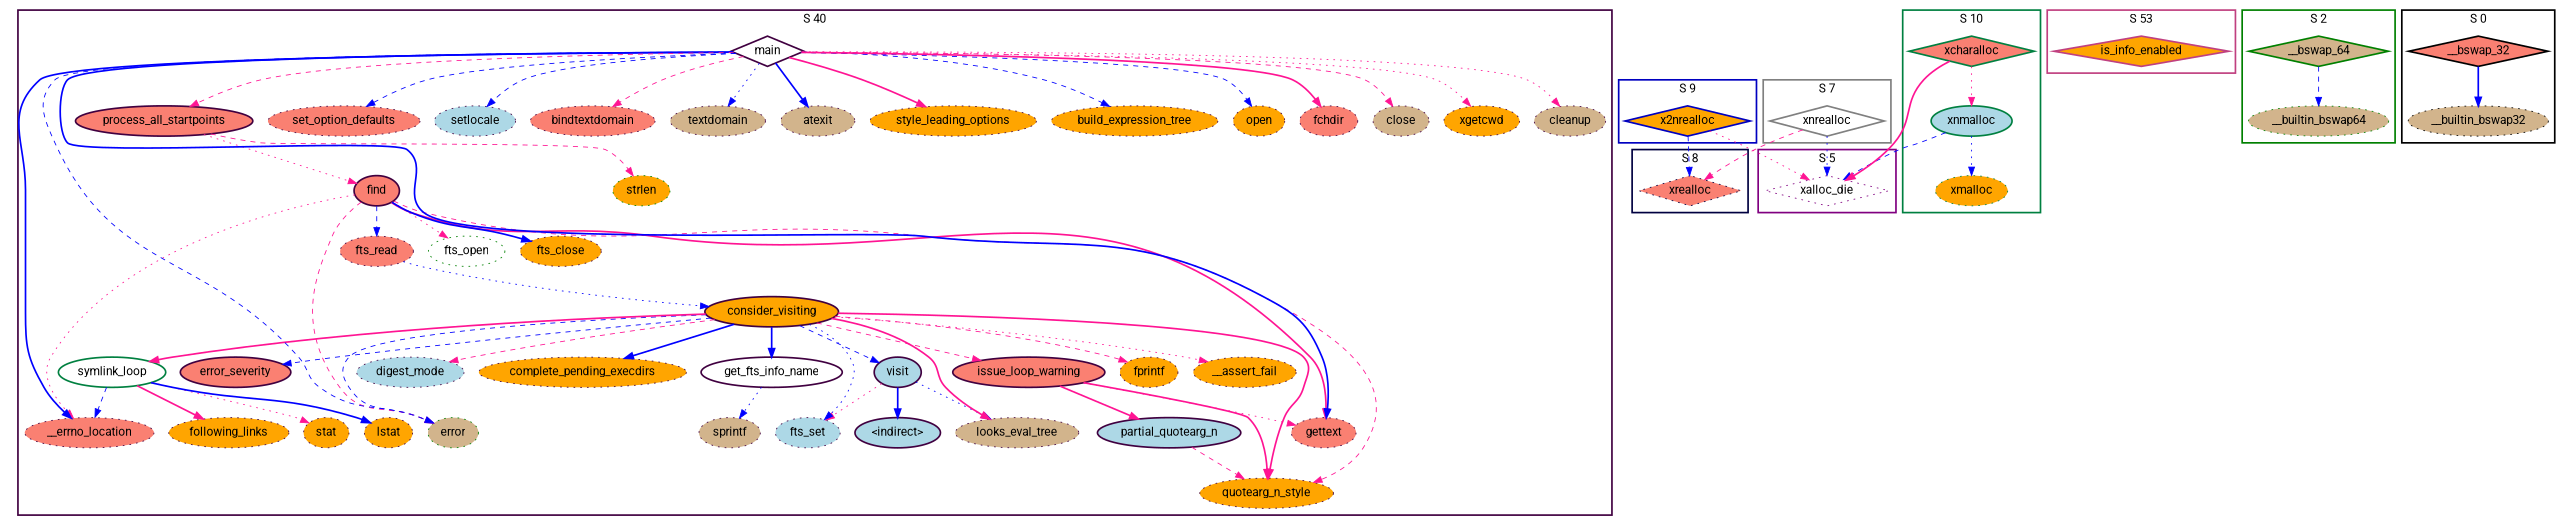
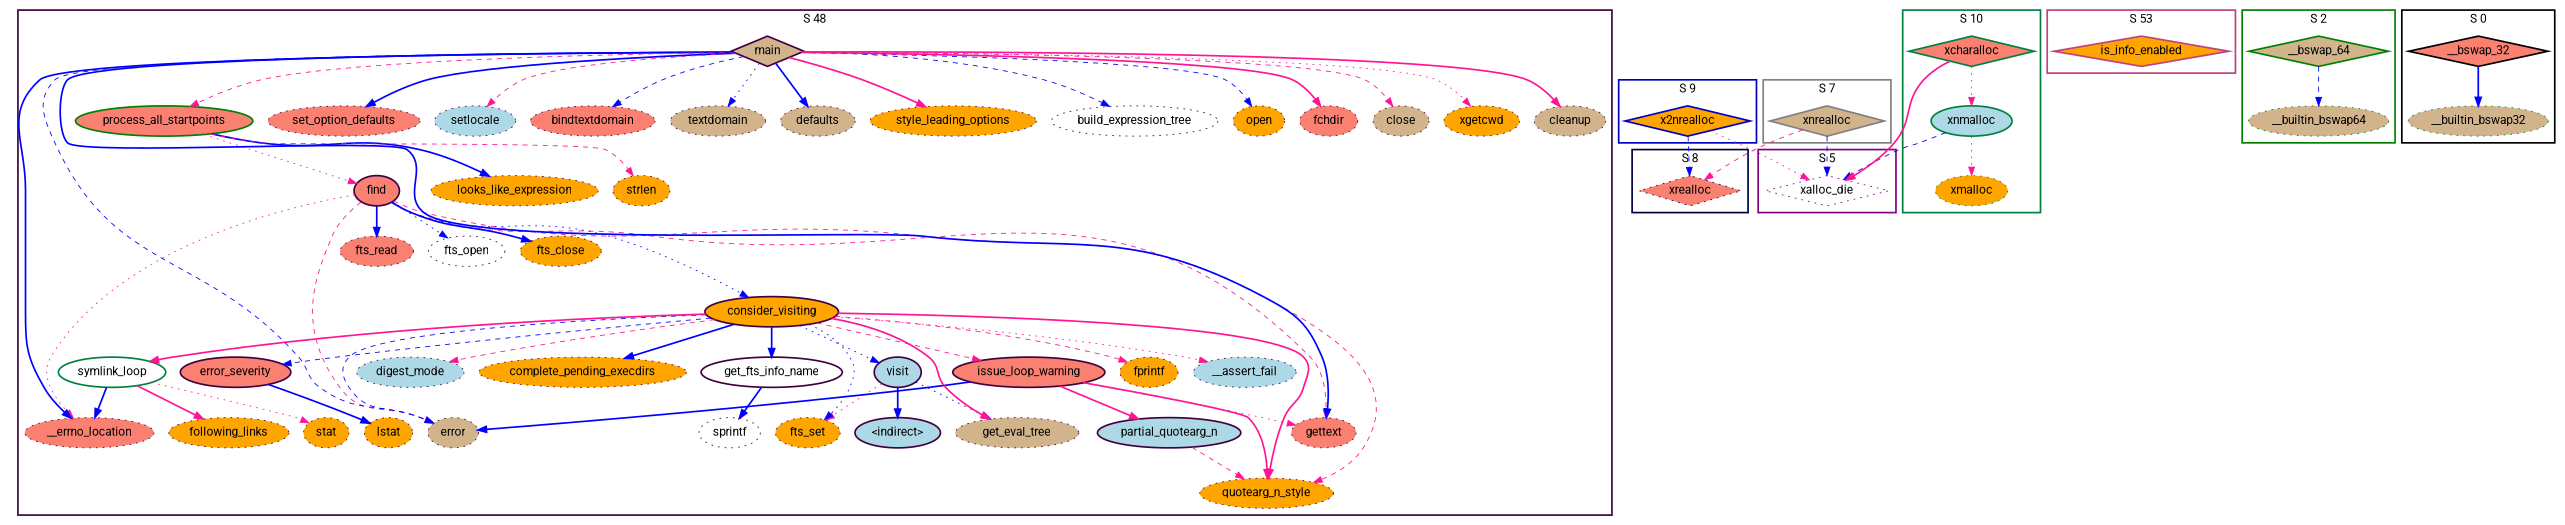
cluster "S 40": label "S 40" -> "S 48"
node "main": fillcolor white -> tan
edge "main" -> "cleanup": style dotted -> bold
edge "main" -> "set_option_defaults": style dashed -> bold
edge "main" -> "setlocale": color blue -> deeppink
edge "main" -> "bindtextdomain": color deeppink -> blue
node "process_all_startpoints": color #400040 -> #008000
node "atexit": label "atexit" -> "defaults"
node "build_expression_tree": fillcolor orange -> white
node "xnrealloc": fillcolor white -> tan
node "__builtin_bswap32": color #000000 -> #008040
edge "xnmalloc" -> "xmalloc": color blue -> deeppink
edge "xnrealloc" -> "xalloc_die": style dotted -> dashed
node "looks_like_expression": added
node "strlen": color #008000 -> #400040
edge "find" -> "fts_read": style dashed -> bold
edge "find" -> "fts_open": color deeppink -> blue
edge "find" -> "gettext": style bold -> dashed
node "fts_open": color #008000 -> #400040
edge "fts_read" -> "consider_visiting": now "find" -> "consider_visiting"
edge "consider_visiting" -> "visit": style dashed -> dotted
node "__assert_fail": fillcolor orange -> lightblue
edge "symlink_loop" -> "__errno_location": style dashed -> bold
edge "symlink_loop" -> "lstat": now "error_severity" -> "lstat"
edge "get_fts_info_name" -> "sprintf": style dotted -> bold
edge "issue_loop_warning" -> "error": added
node "error": color #008000 -> #400040
node "sprintf": fillcolor tan -> white
node "fts_set": fillcolor lightblue -> orange
node "looks_eval_tree": label "looks_eval_tree" -> "get_eval_tree"
